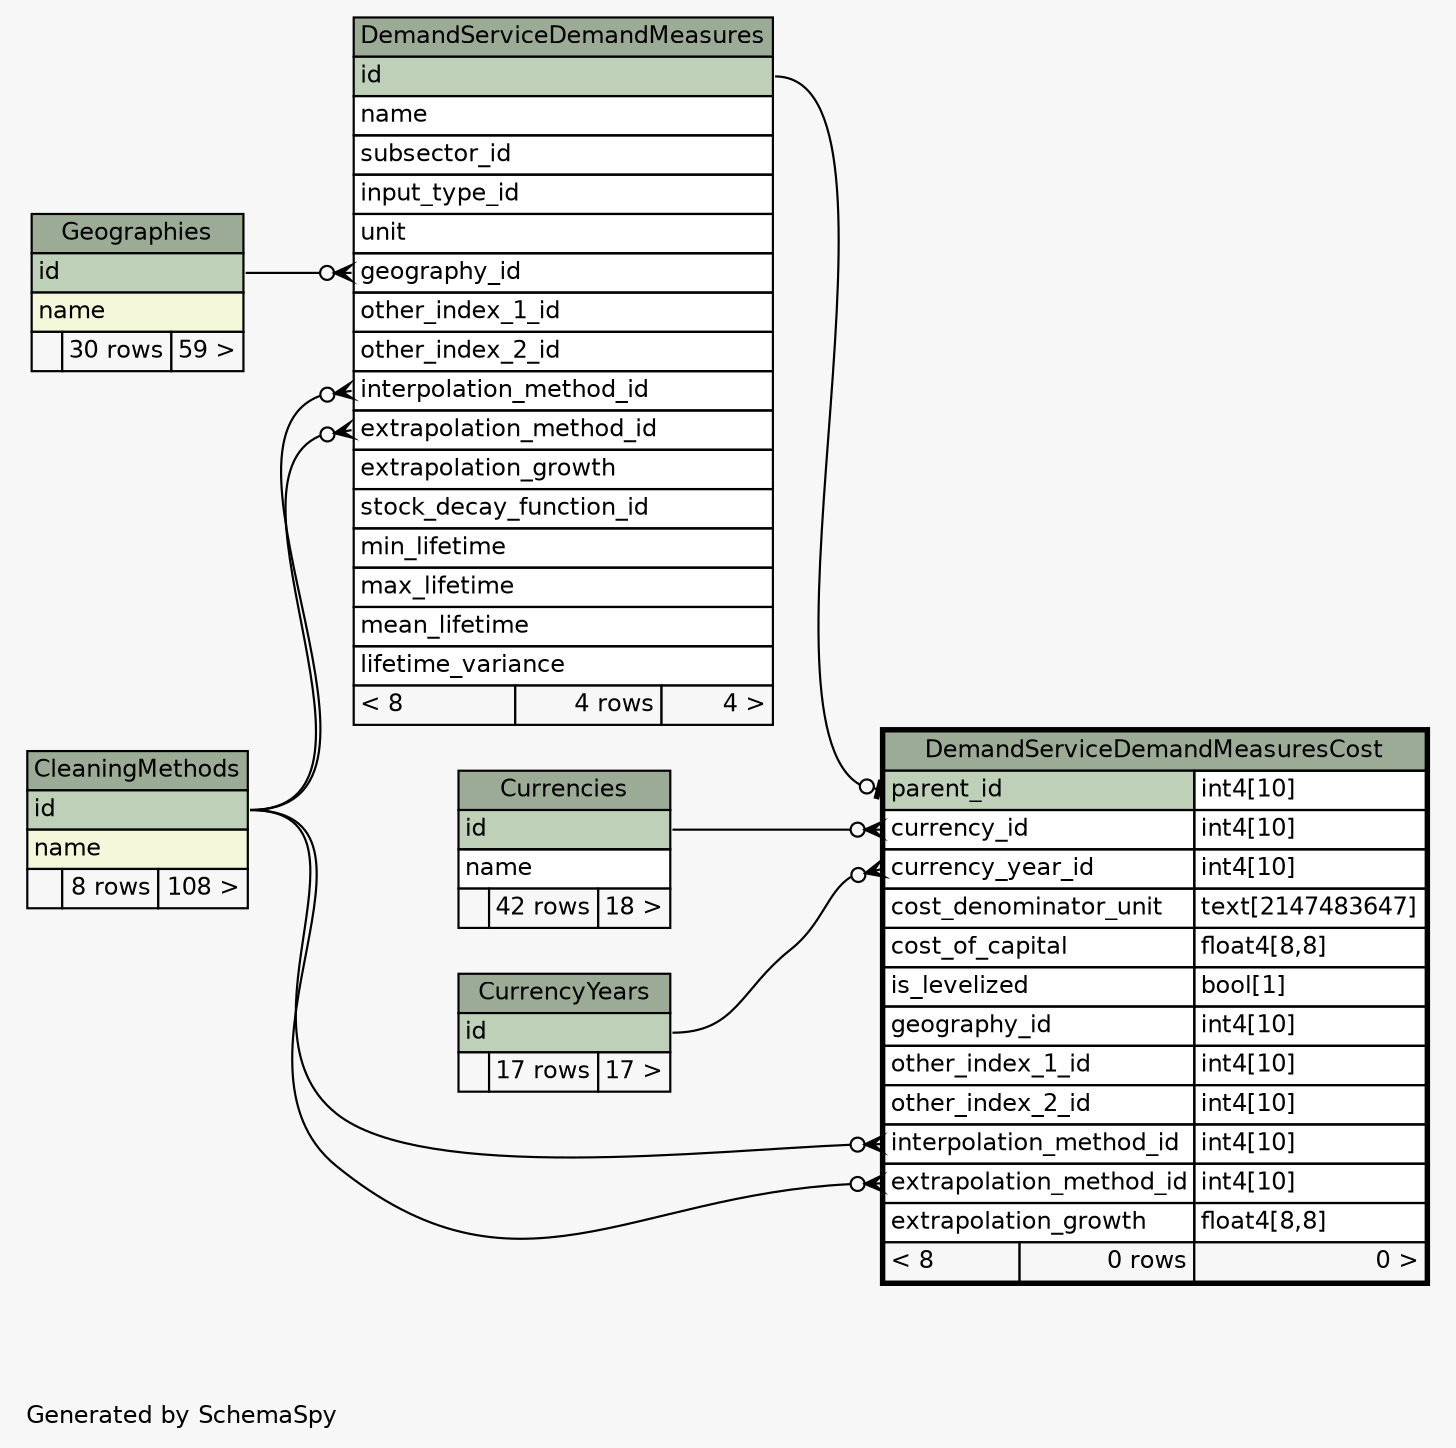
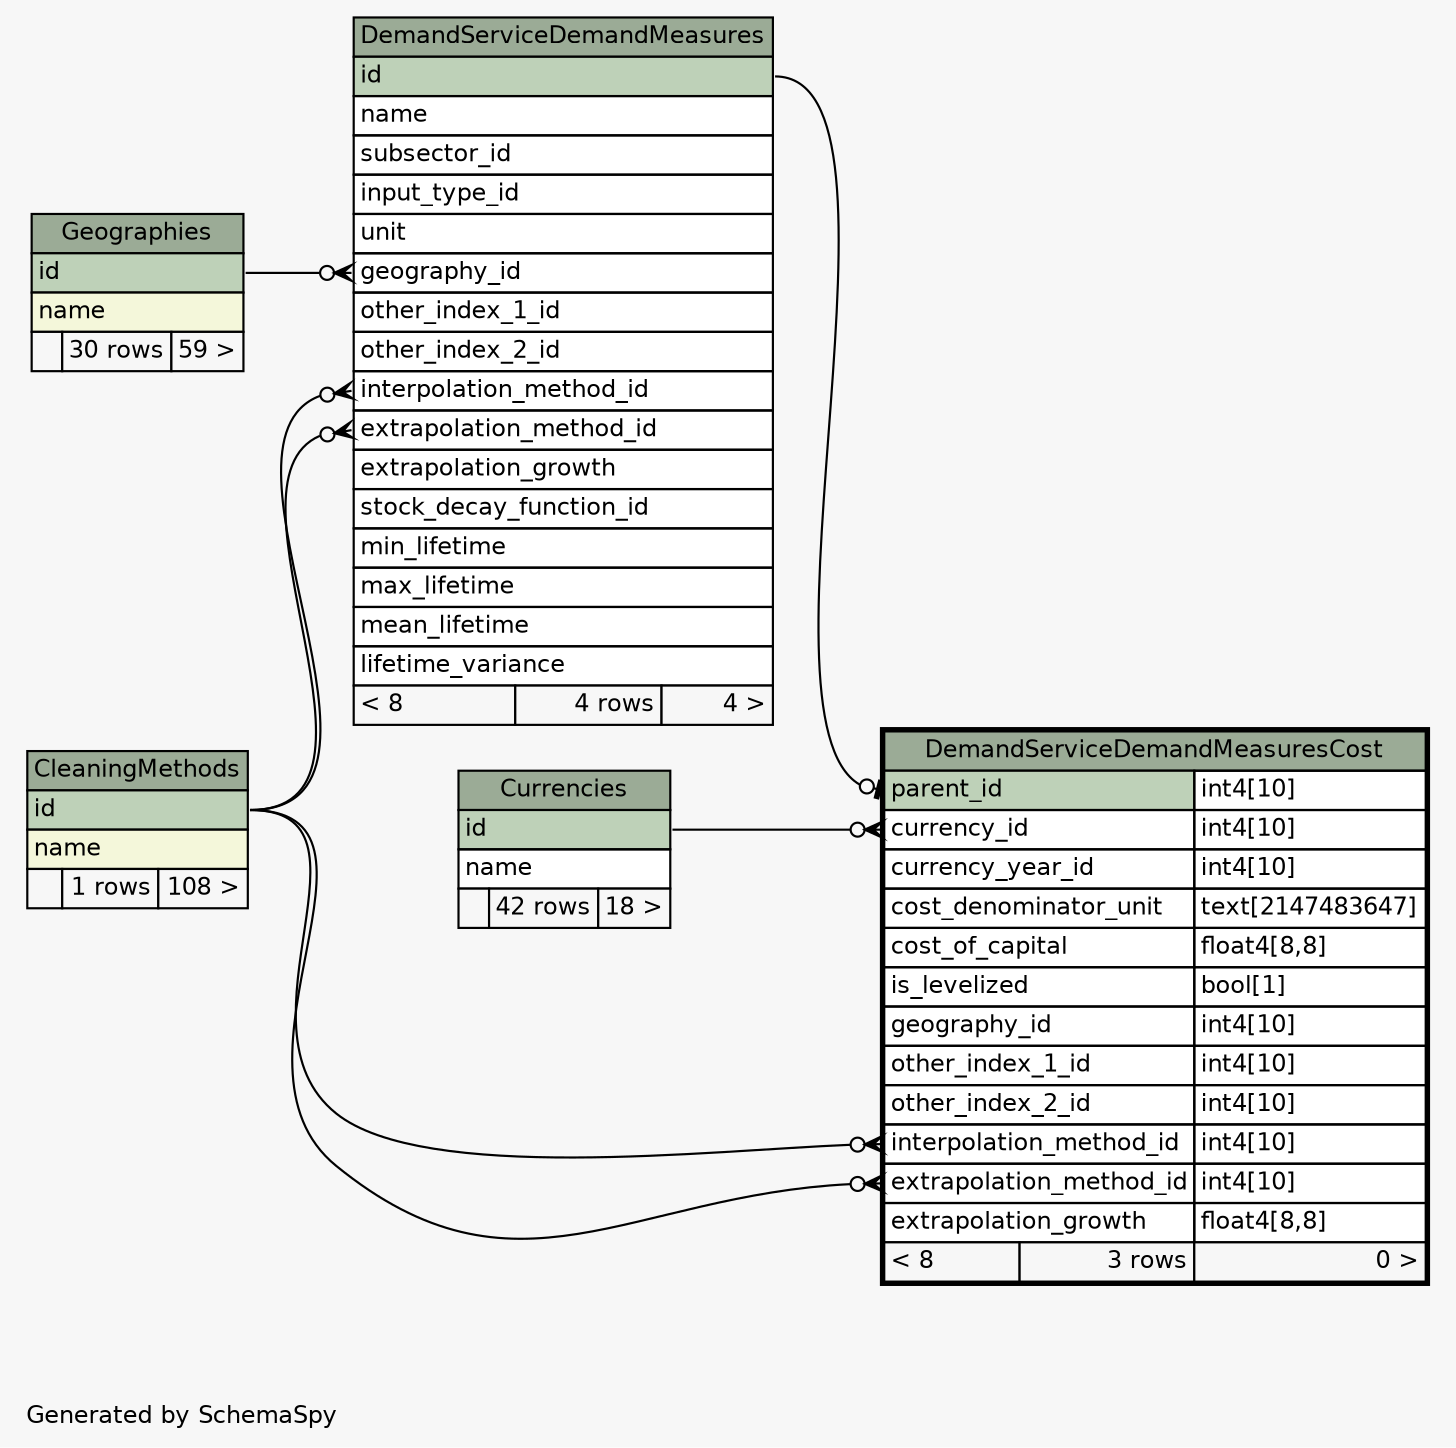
node "CleaningMethods": text "8 rows" -> "1 rows"
node "CurrencyYears": removed
node "DemandServiceDemandMeasuresCost": text "0 rows" -> "3 rows"
